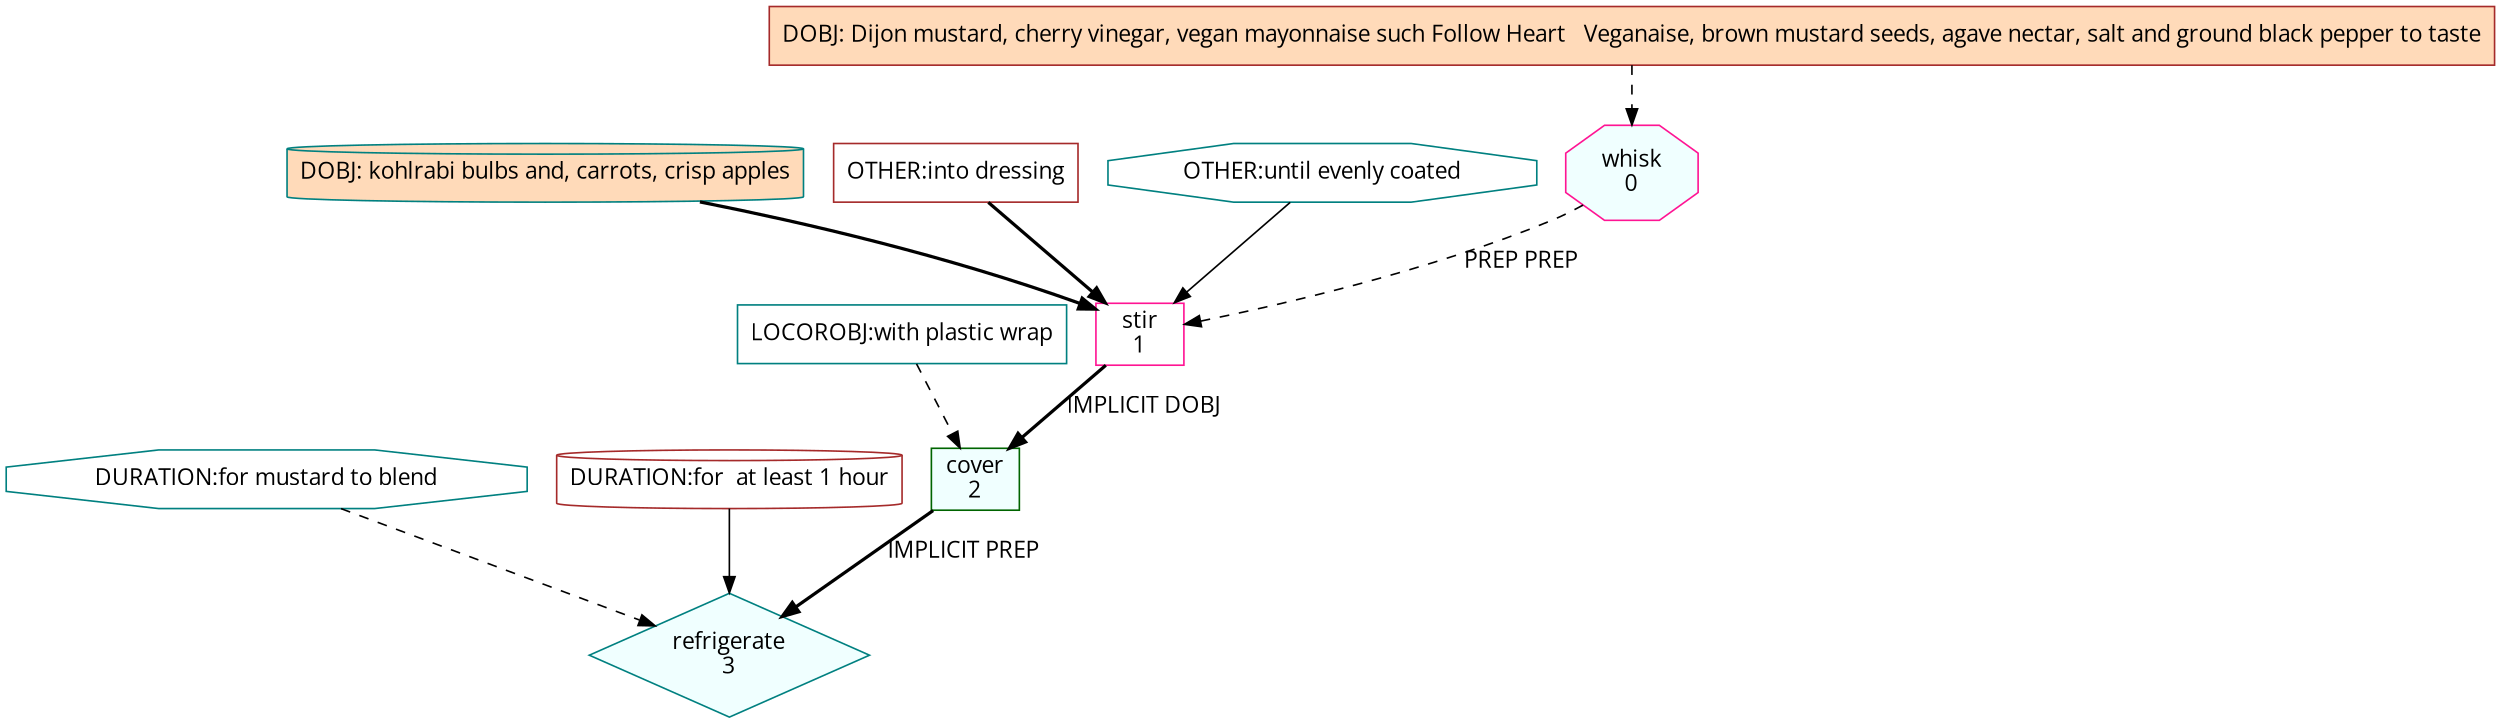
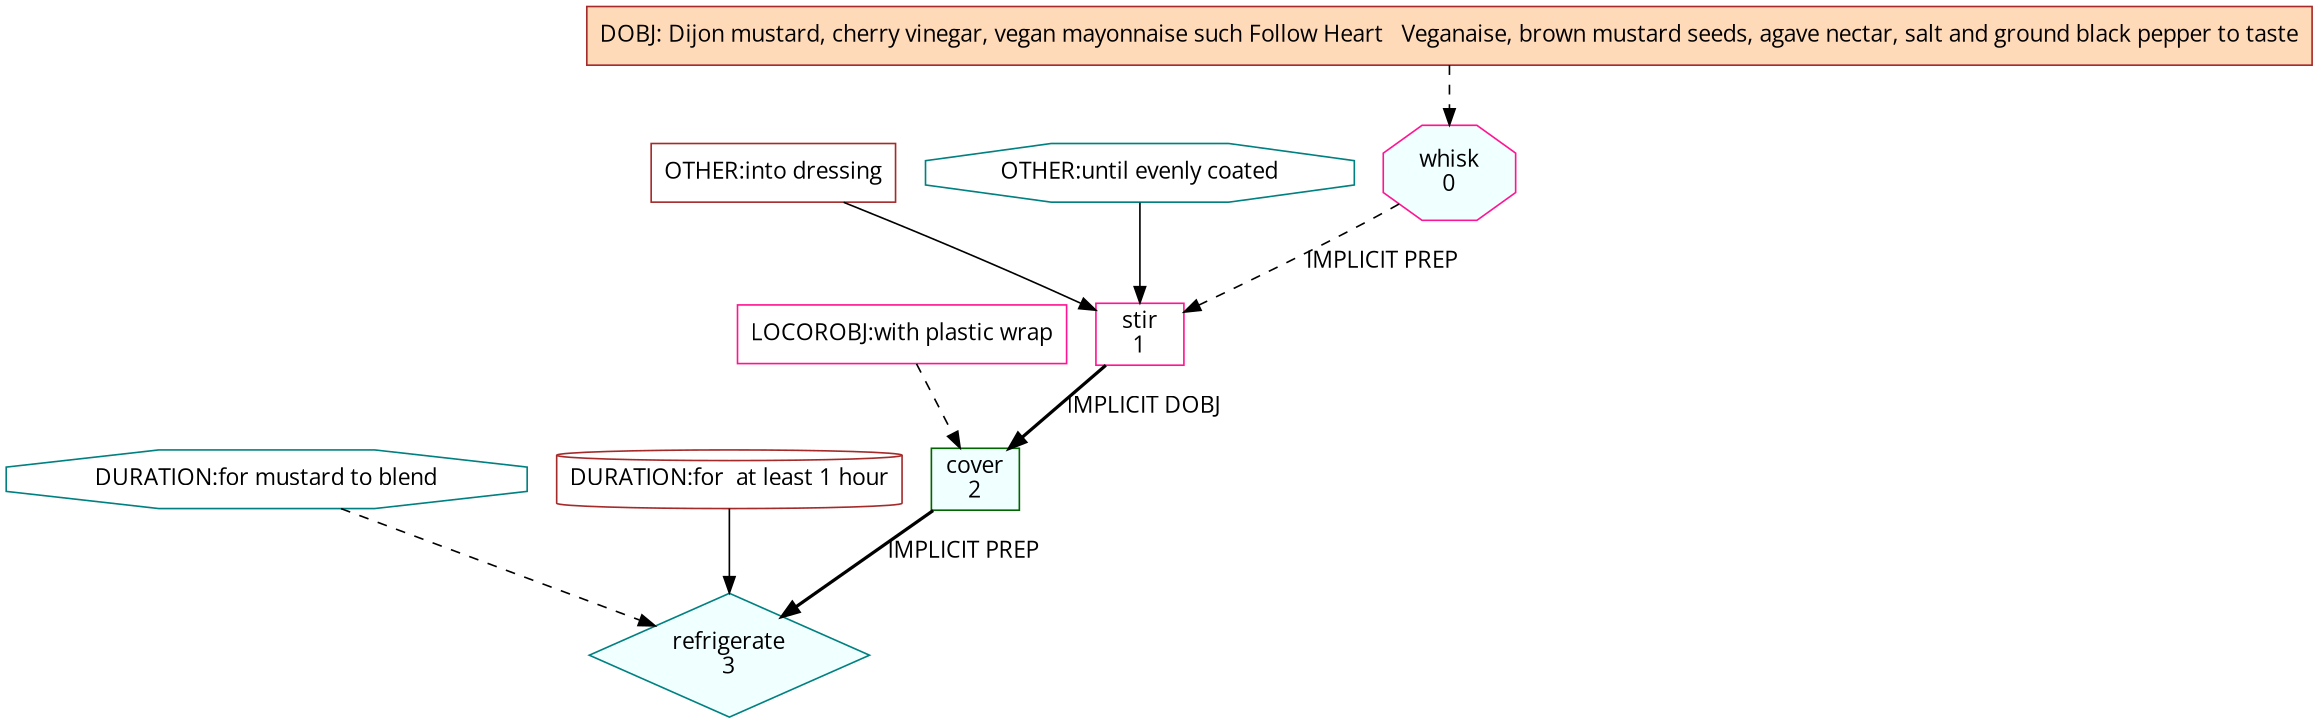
node "DOBJ: kohlrabi bulbs and, carrots, crisp apples": removed
edge "OTHER:into dressing" -> "stir 1": style bold -> solid
edge "whisk 0" -> "stir 1": label "PREP PREP" -> "IMPLICIT PREP"
node "LOCOROBJ:with plastic wrap": color teal -> deeppink
